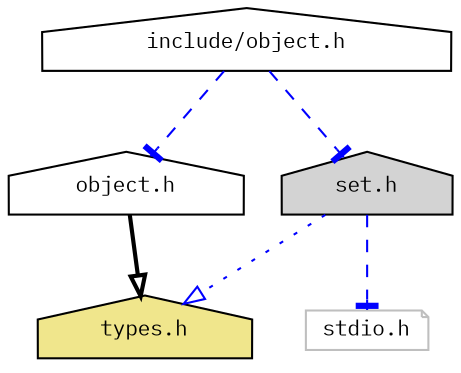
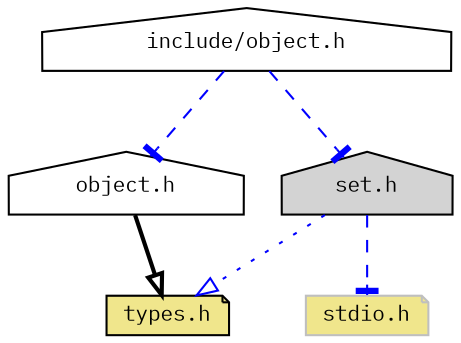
node "types.h": shape house -> note
node "stdio.h": fillcolor white -> khaki
